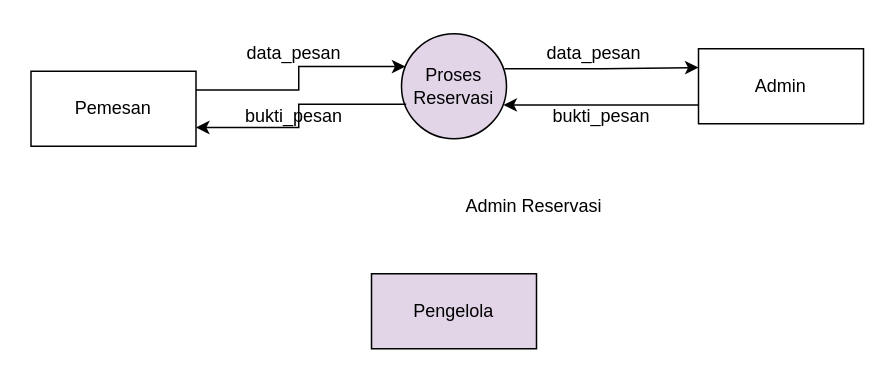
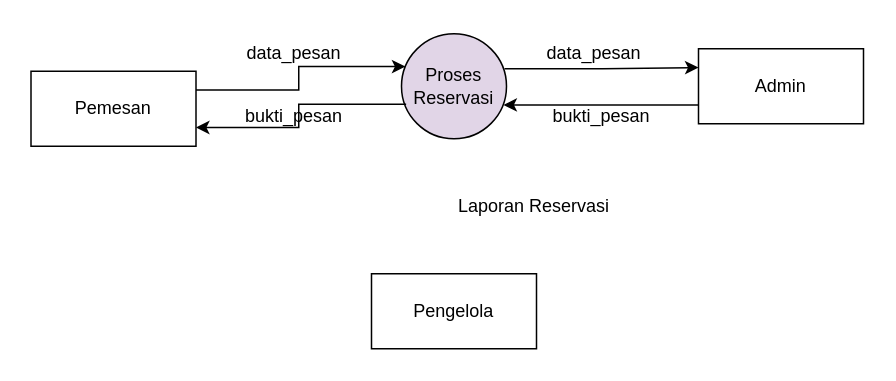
node "Admin Reservasi": label "Admin Reservasi" -> "Laporan Reservasi"
node "Pengelola": fillcolor #e1d5e7 -> #ffffff
